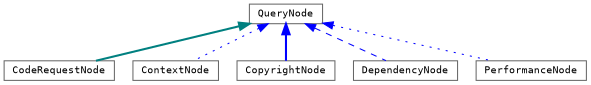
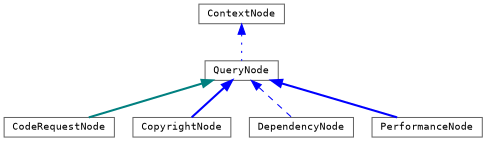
edge "PerformanceNode" -> "QueryNode": style dotted -> bold
edge "ContextNode" -> "QueryNode": reversed
